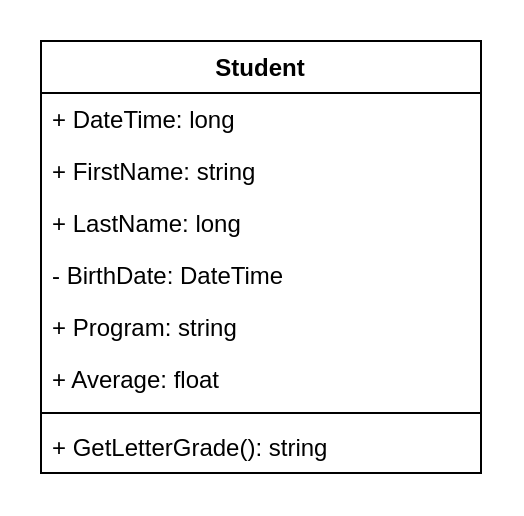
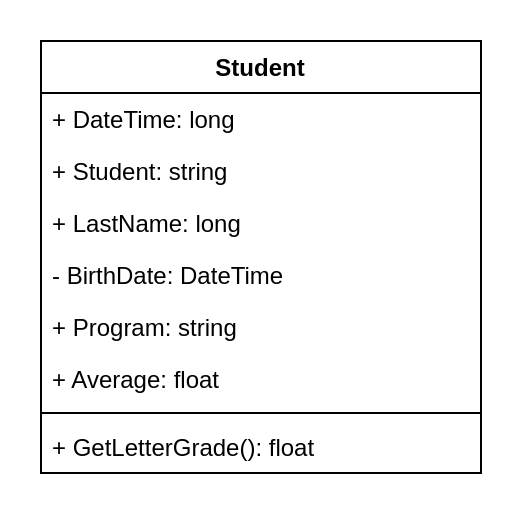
node "+ FirstName: string": label "+ FirstName: string" -> "+ Student: string"
node "+ GetLetterGrade(): string": label "+ GetLetterGrade(): string" -> "+ GetLetterGrade(): float"
